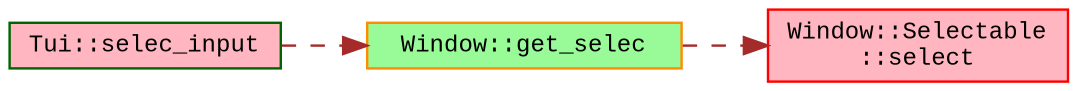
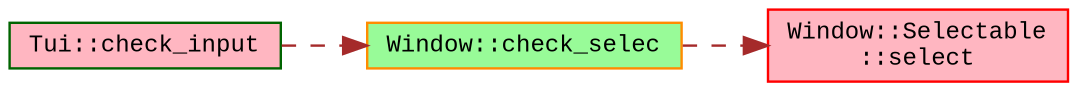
node "Tui::selec_input": label "Tui::selec_input" -> "Tui::check_input"
node "Window::get_selec": label "Window::get_selec" -> "Window::check_selec"
